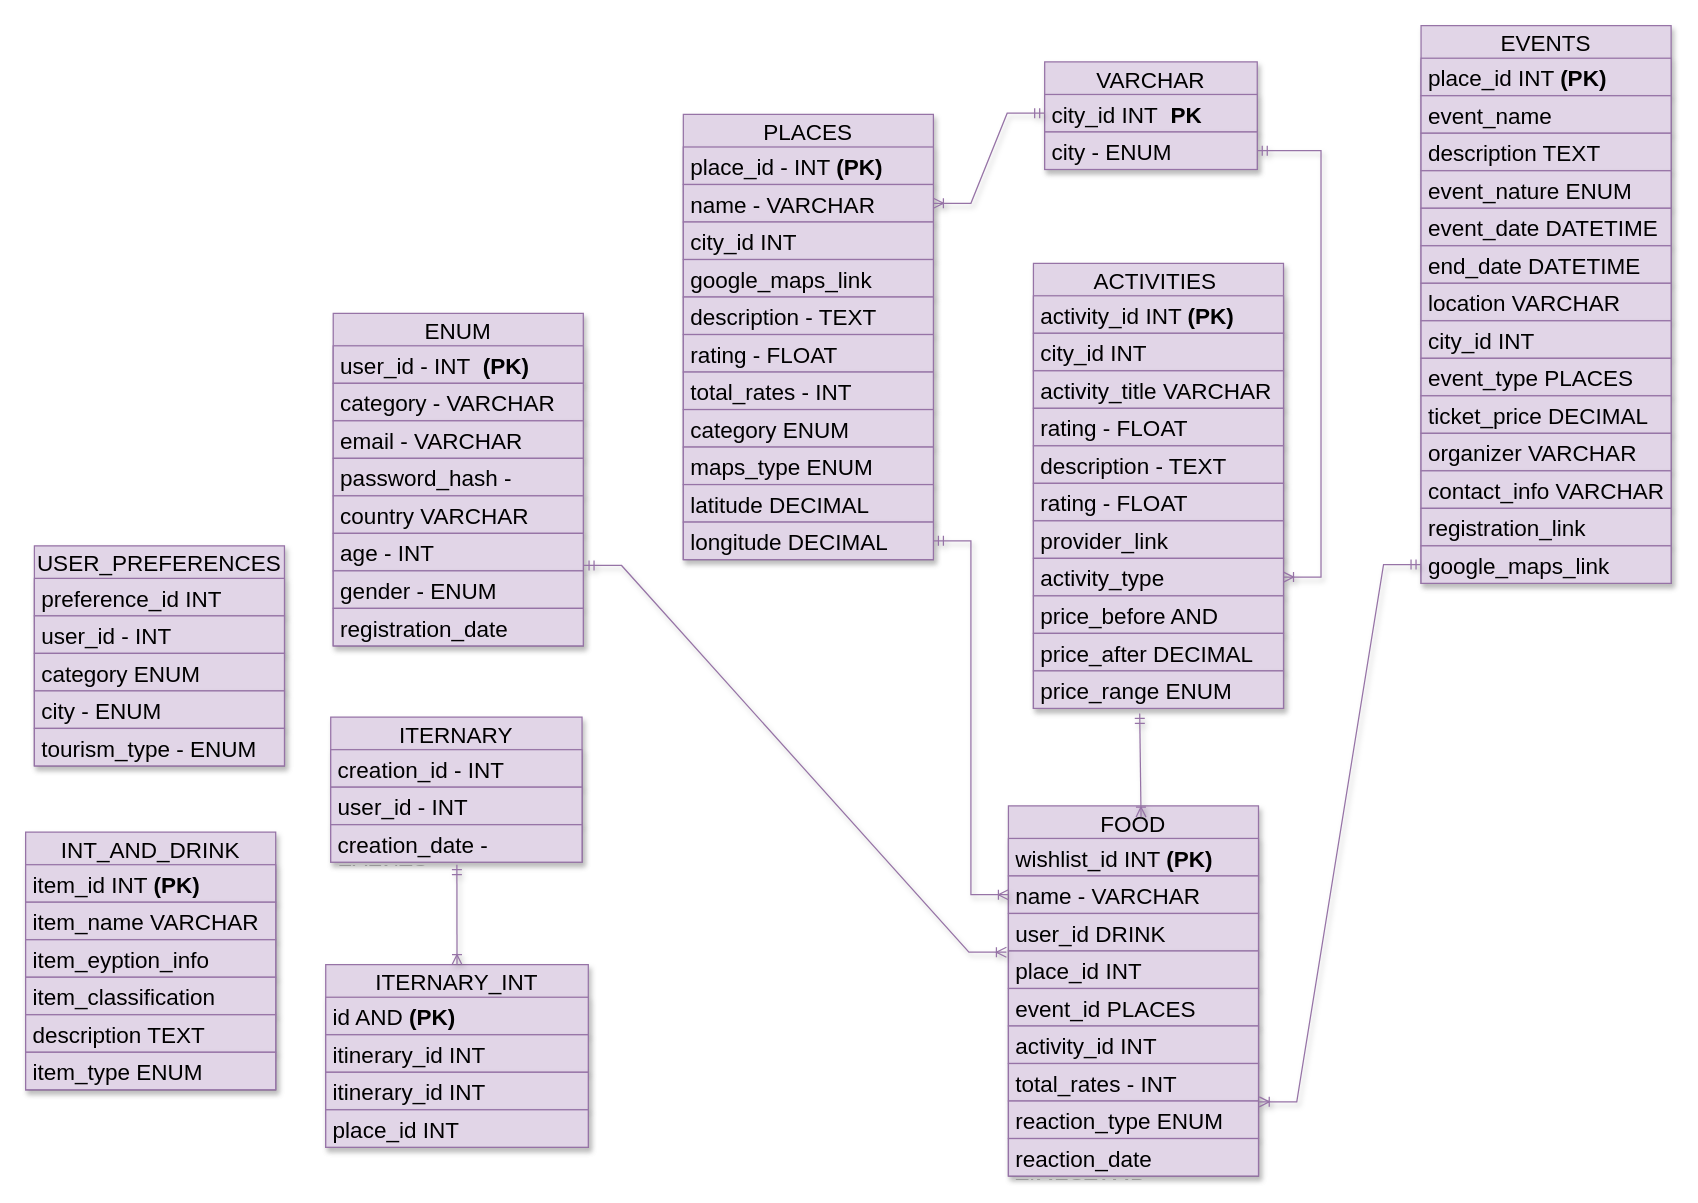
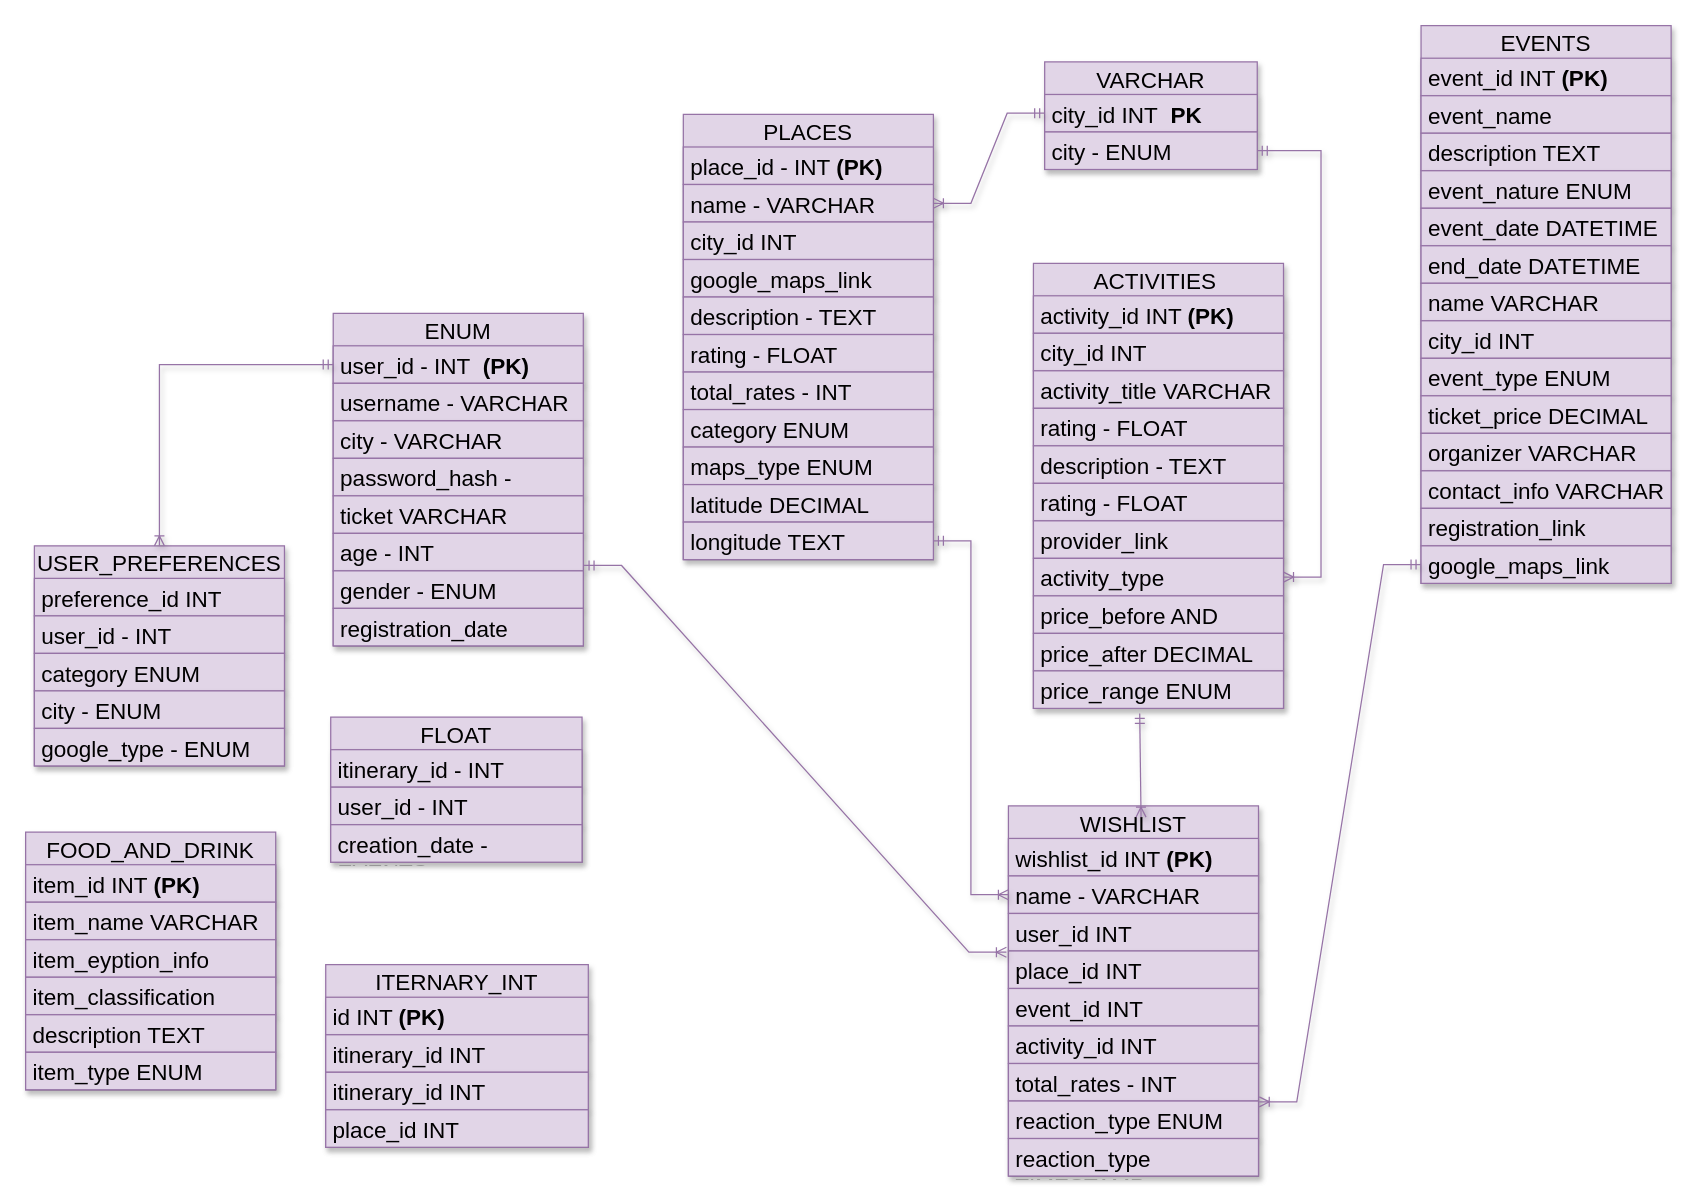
node "place_id INT (PK)": label "place_id INT (PK)" -> "event_id INT (PK)"
node "location VARCHAR": label "location VARCHAR" -> "name VARCHAR"
edge "user_id - INT (PK)" -- "USER_PREFERENCES": added
node "event_type PLACES": label "event_type PLACES" -> "event_type ENUM"
node "category - VARCHAR": label "category - VARCHAR" -> "username - VARCHAR"
node "email - VARCHAR": label "email - VARCHAR" -> "city - VARCHAR"
node "country VARCHAR": label "country VARCHAR" -> "ticket VARCHAR"
node "longitude DECIMAL": label "longitude DECIMAL" -> "longitude TEXT"
node "ITERNARY": label "ITERNARY" -> "FLOAT"
node "tourism_type - ENUM": label "tourism_type - ENUM" -> "google_type - ENUM"
node "creation_id - INT": label "creation_id - INT" -> "itinerary_id - INT"
node "FOOD": label "FOOD" -> "WISHLIST"
node "INT_AND_DRINK": label "INT_AND_DRINK" -> "FOOD_AND_DRINK"
edge "creation_date - EVENTS" -- "ITERNARY_INT": removed
node "user_id DRINK": label "user_id DRINK" -> "user_id INT"
node "event_id PLACES": label "event_id PLACES" -> "event_id INT"
node "id AND (PK)": label "id AND (PK)" -> "id INT (PK)"
node "reaction_date TIMESTAMP": label "reaction_date TIMESTAMP" -> "reaction_type TIMESTAMP"
